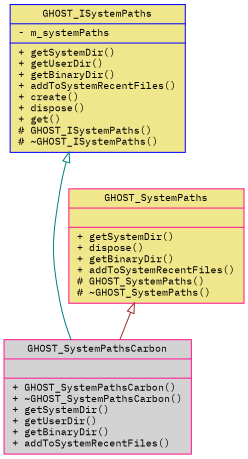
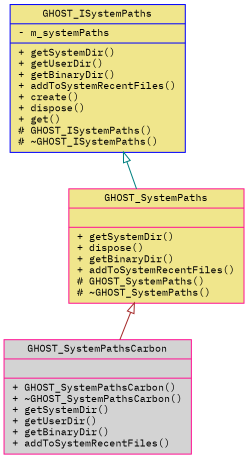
edge "GHOST_SystemPathsCarbon" -> "GHOST_ISystemPaths": now "GHOST_SystemPaths" -> "GHOST_ISystemPaths"
